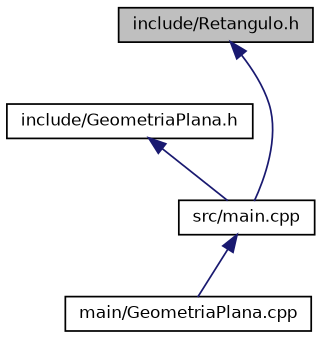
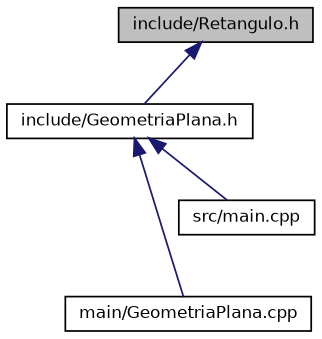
edge "src/main.cpp" -> "include/Retangulo.h": now "include/GeometriaPlana.h" -> "include/Retangulo.h"
edge "main/GeometriaPlana.cpp" -> "src/main.cpp": now "main/GeometriaPlana.cpp" -> "include/GeometriaPlana.h"
